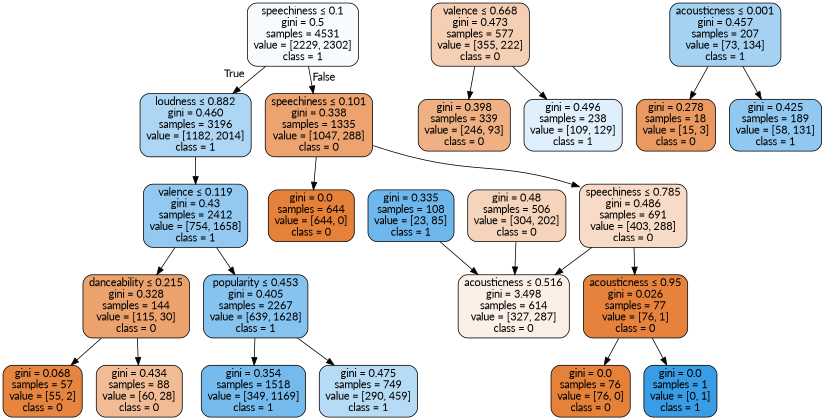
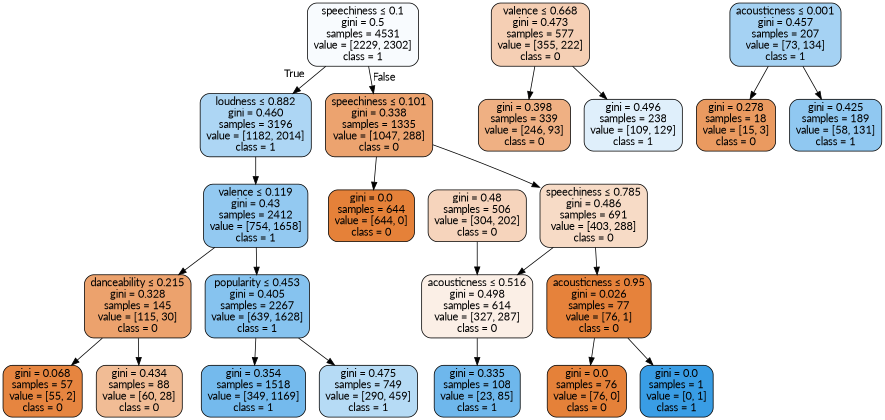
edge "gini = 0.335" -> "acousticness ≤ 0.516": reversed
node "acousticness ≤ 0.516": text "gini = 3.498" -> "gini = 0.498"
node "danceability ≤ 0.215": text "samples = 144" -> "samples = 145"
